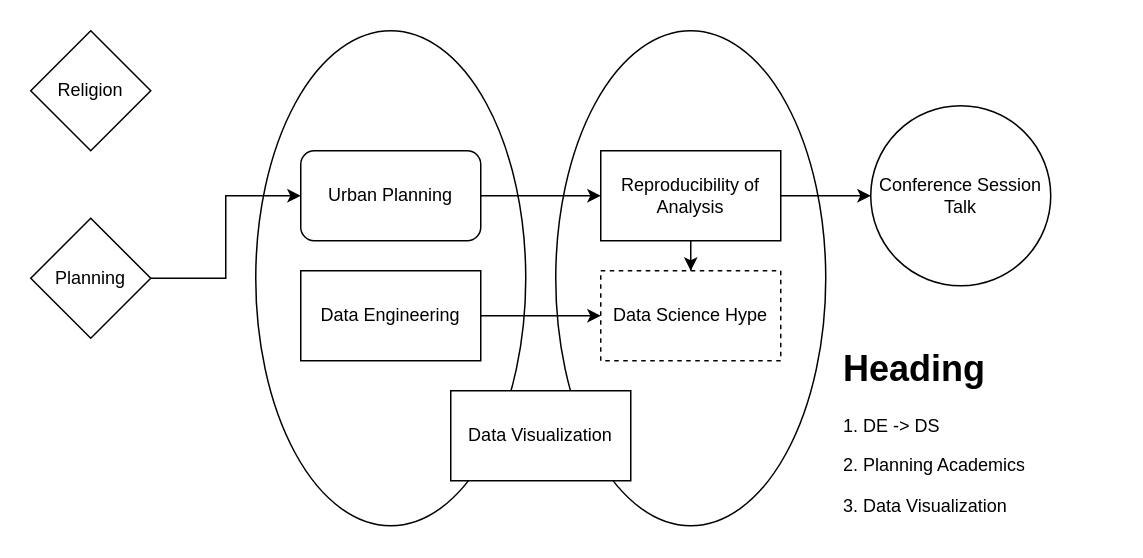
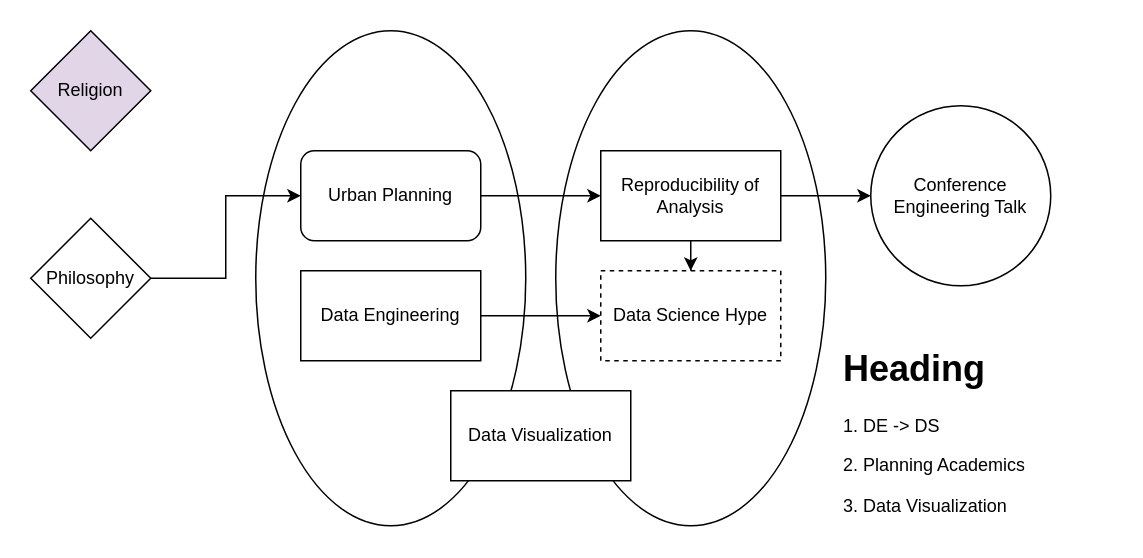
node "Religion": fillcolor #ffffff -> #e1d5e7
node "Conference Session Talk": label "Conference Session Talk" -> "Conference Engineering Talk"
node "Planning": label "Planning" -> "Philosophy"
